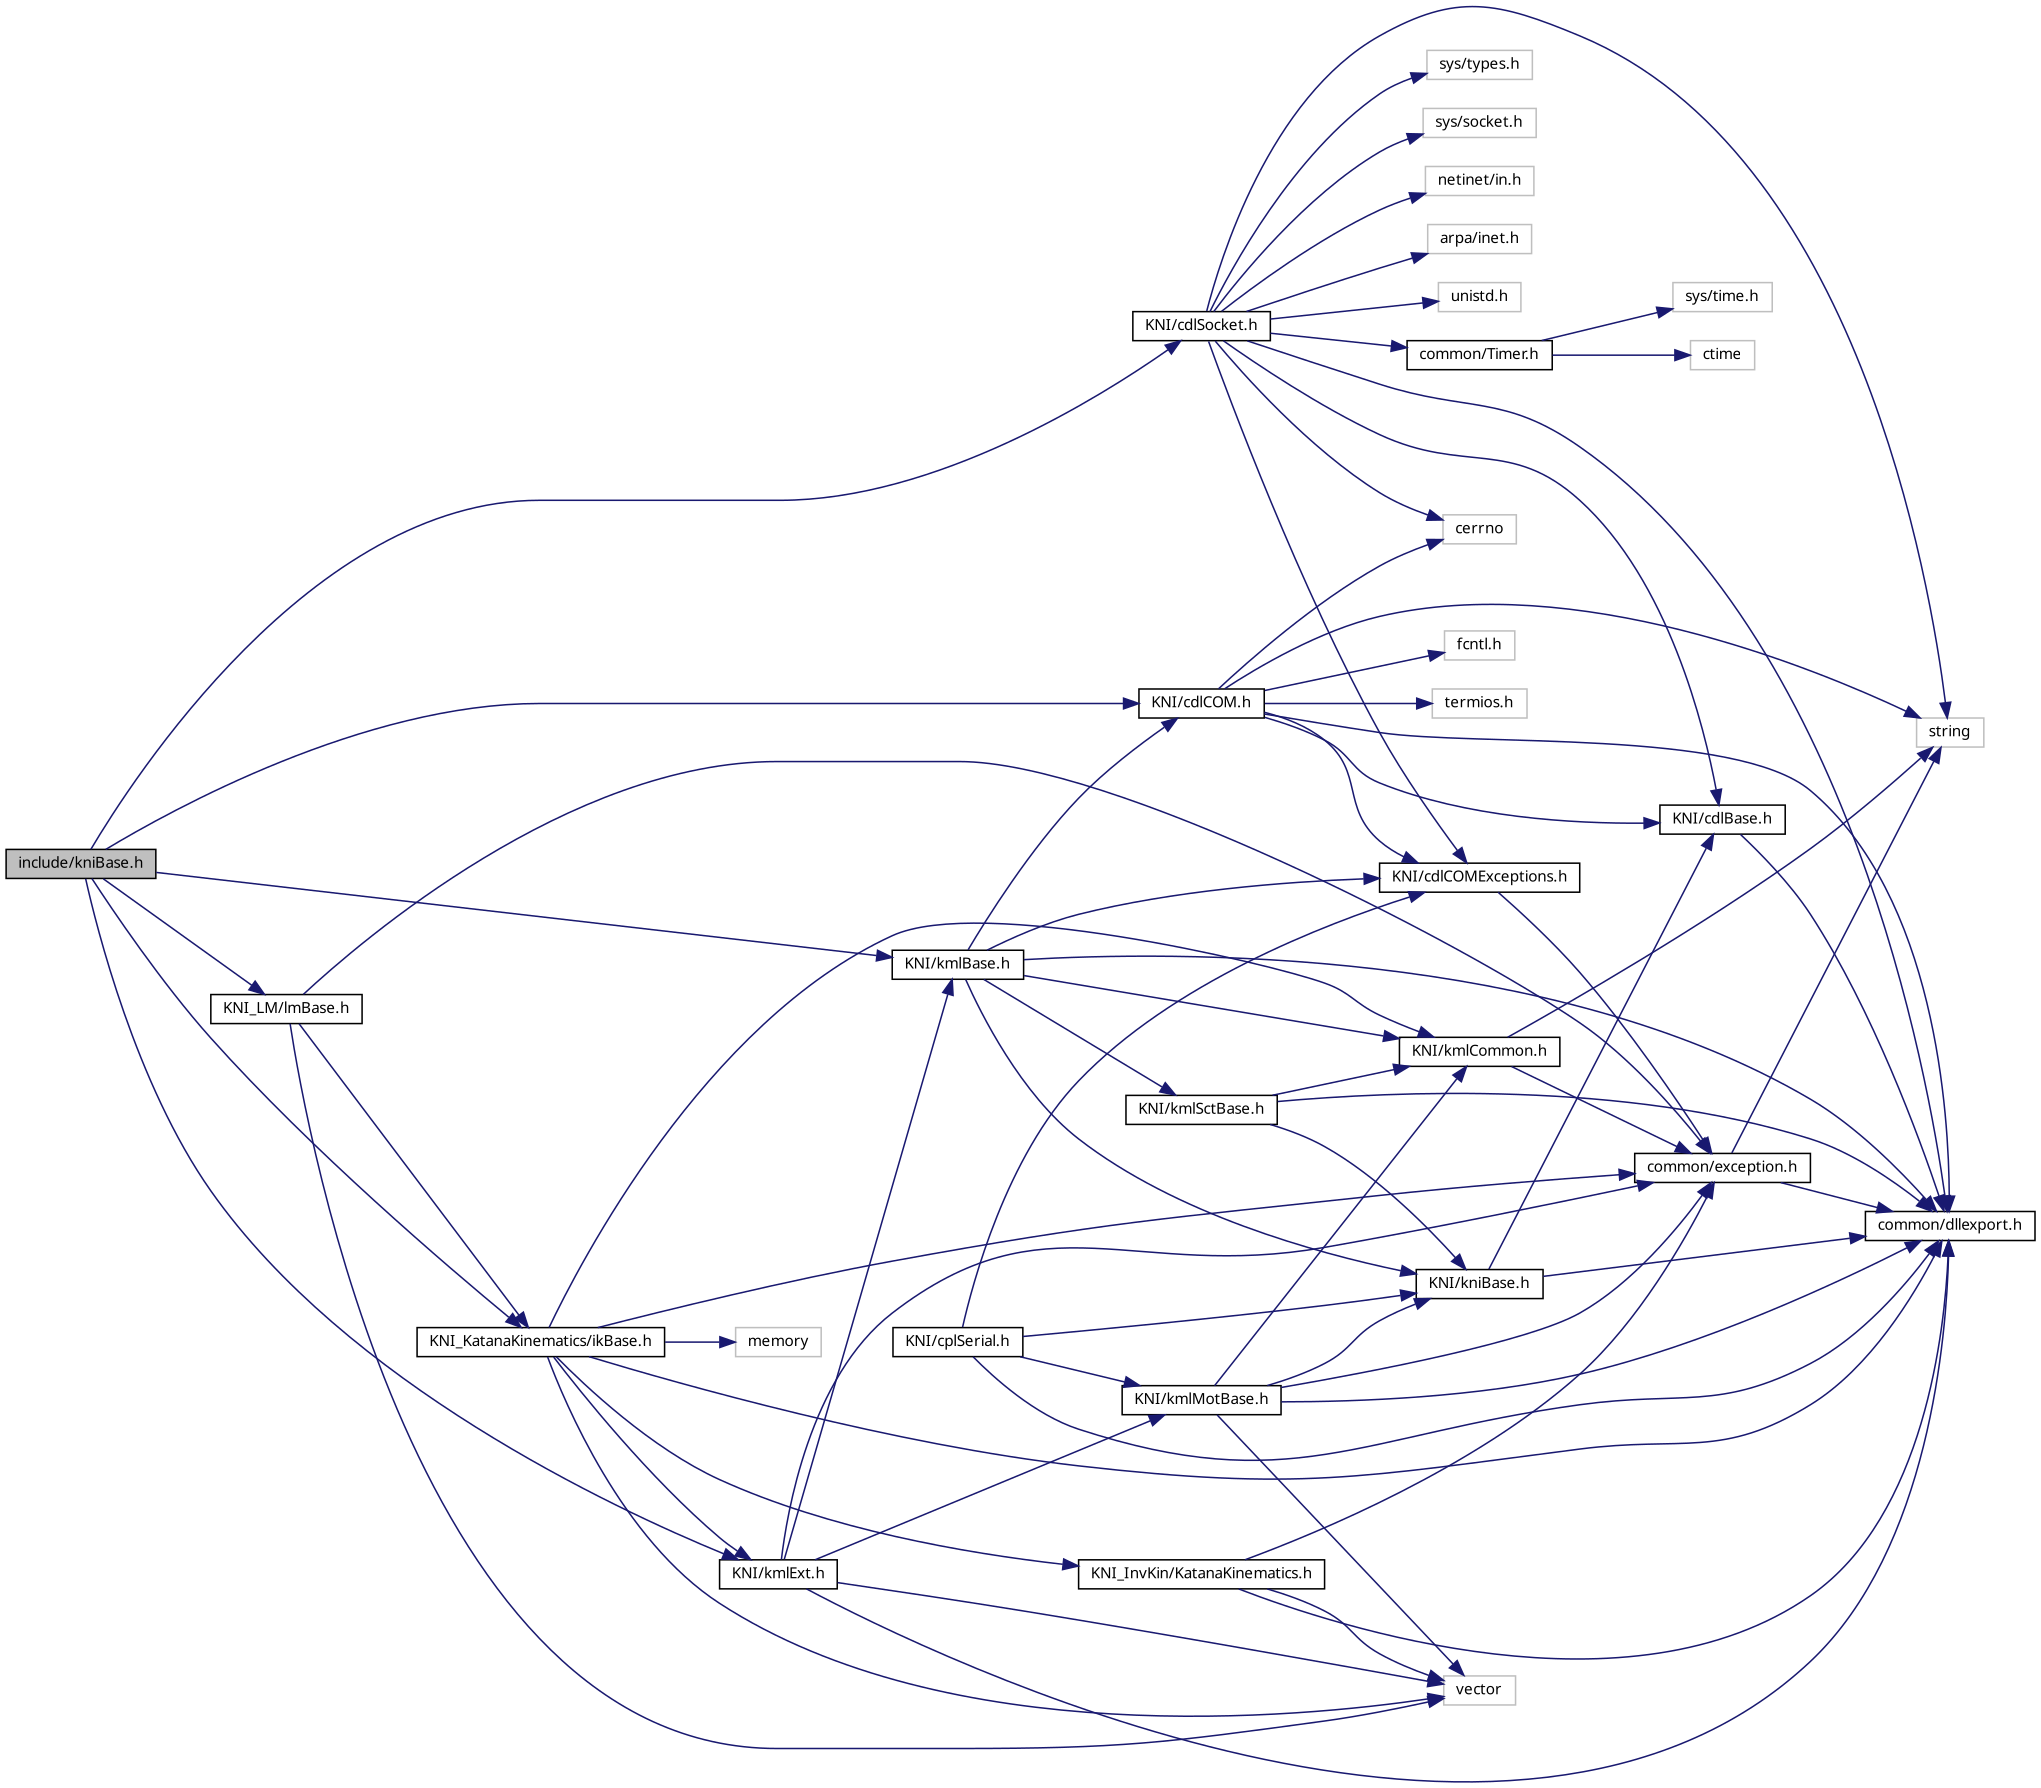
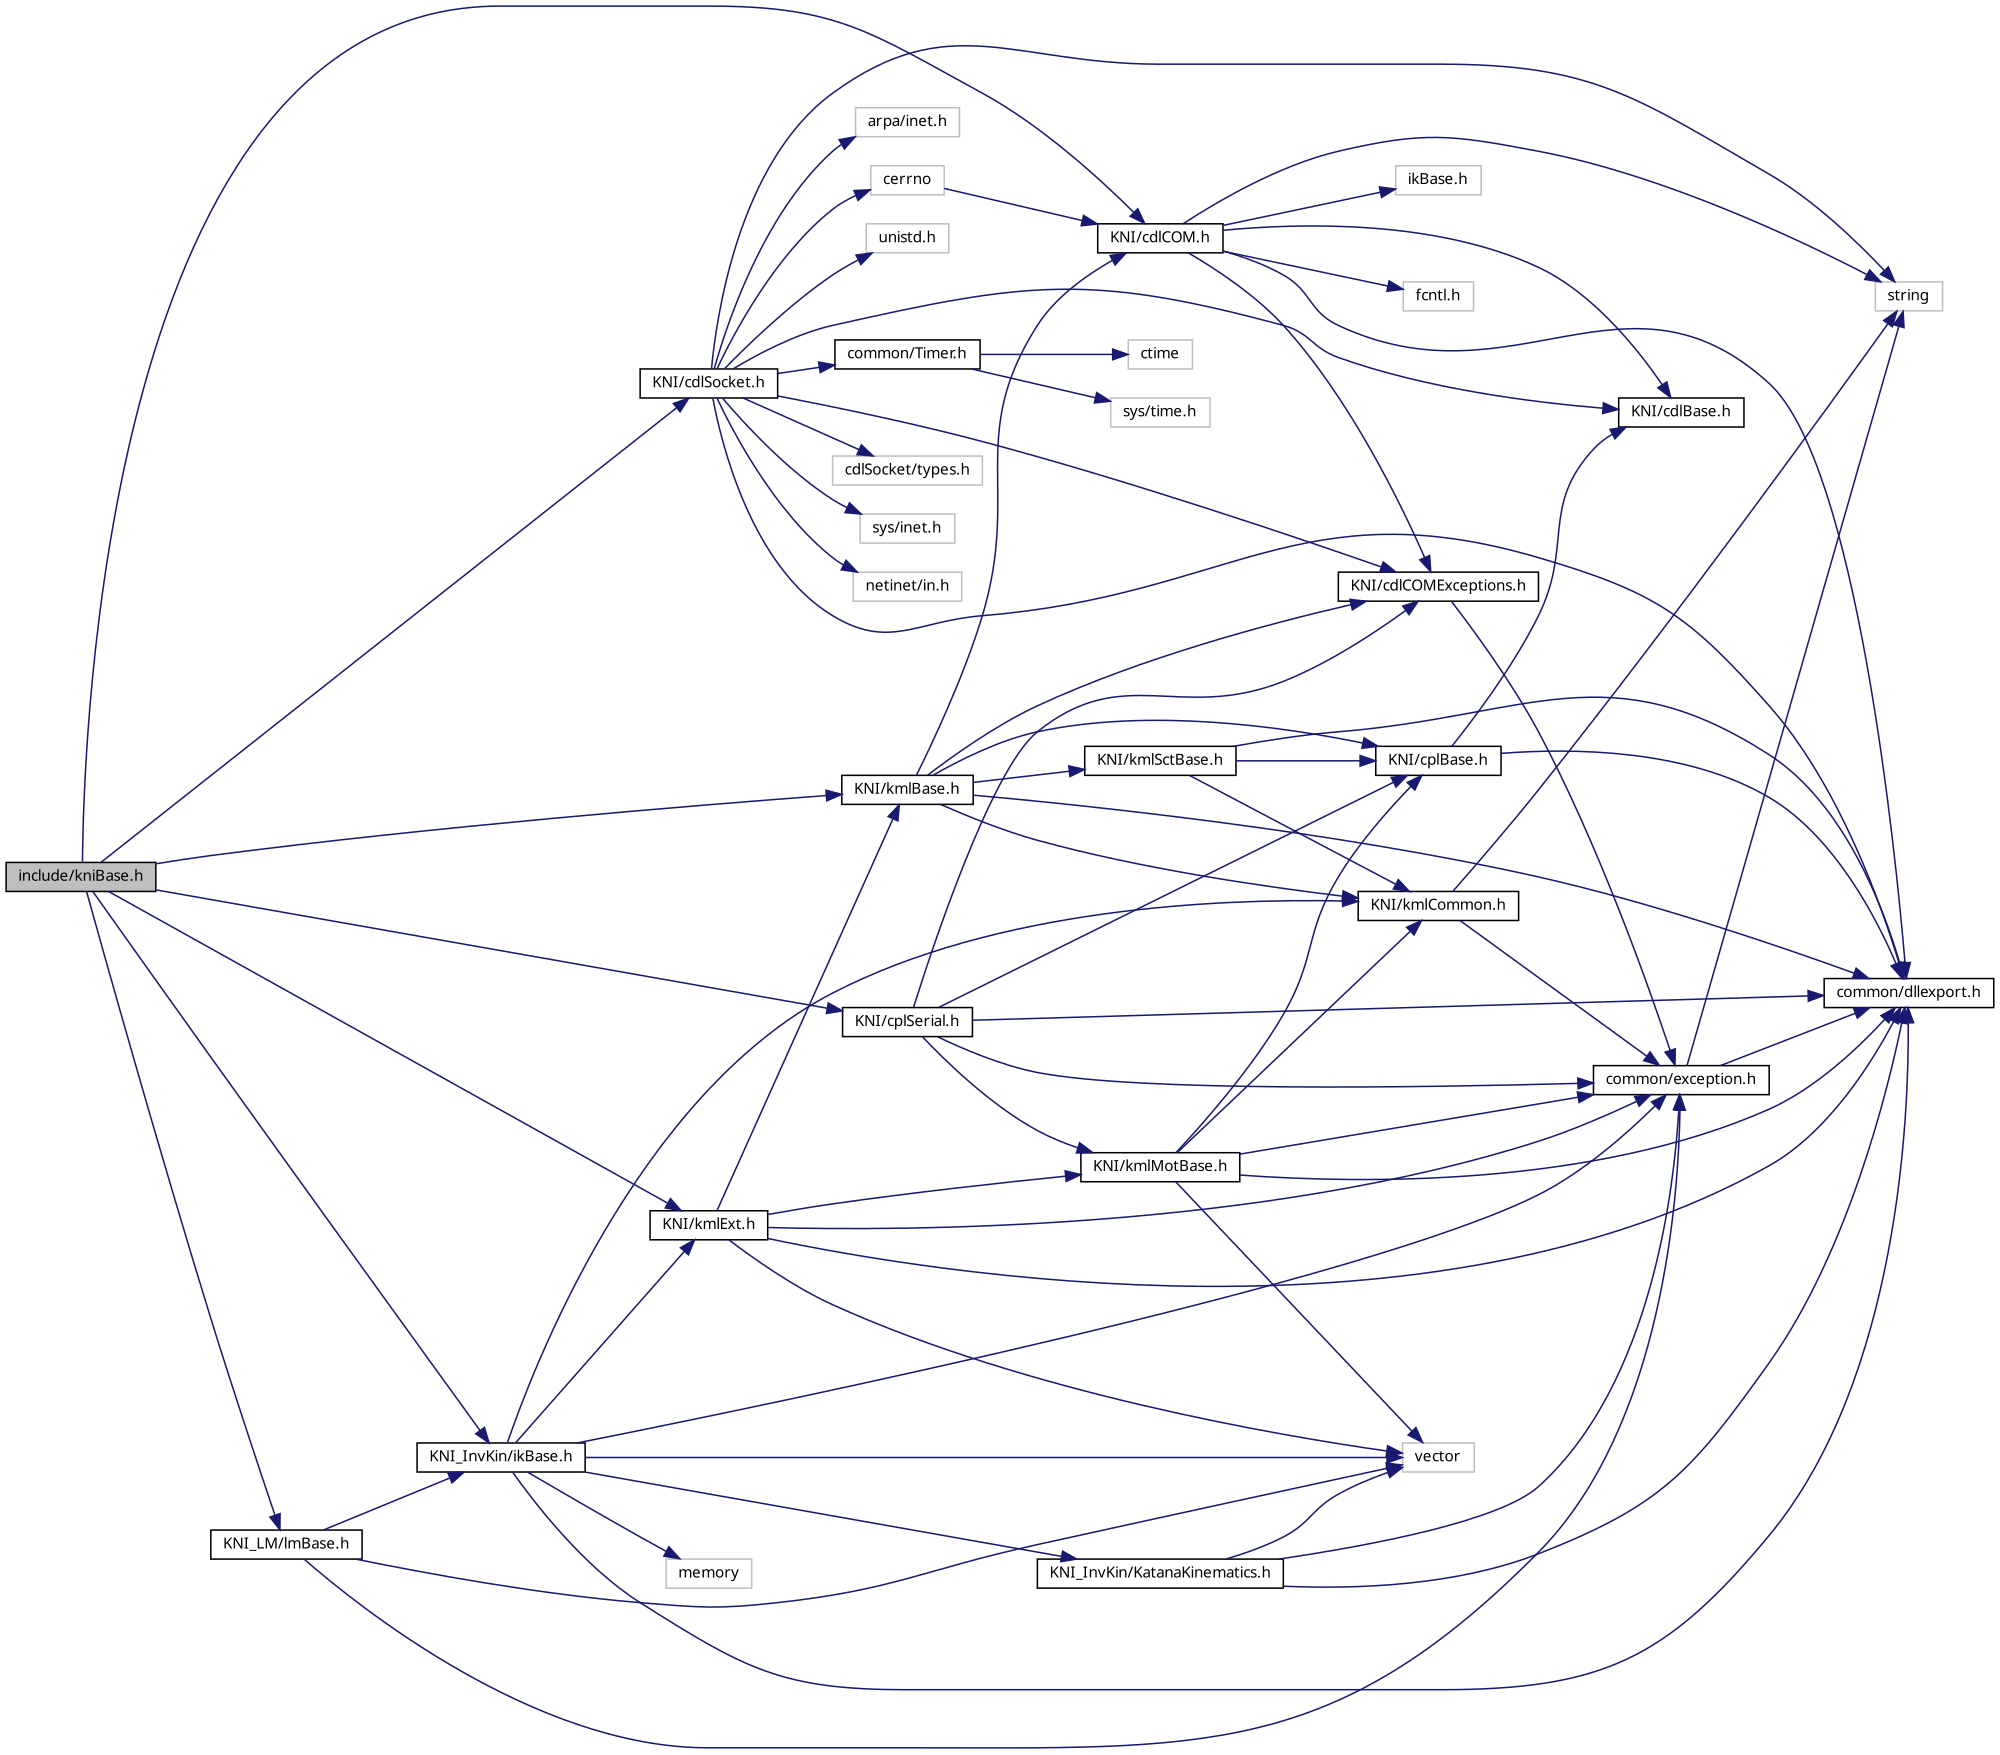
node "sys/types.h": label "sys/types.h" -> "cdlSocket/types.h"
node "sys/socket.h": label "sys/socket.h" -> "sys/inet.h"
edge "KNI/cdlCOM.h" -> "cerrno": reversed
node "termios.h": label "termios.h" -> "ikBase.h"
edge "include/kniBase.h" -> "KNI/cplSerial.h": added
edge "KNI/cdlBase.h" -> "common/dllexport.h": removed
edge "KNI/cplSerial.h" -> "common/exception.h": added
node "KNI/kniBase.h": label "KNI/kniBase.h" -> "KNI/cplBase.h"
node "KNI_KatanaKinematics/ikBase.h": label "KNI_KatanaKinematics/ikBase.h" -> "KNI_InvKin/ikBase.h"
